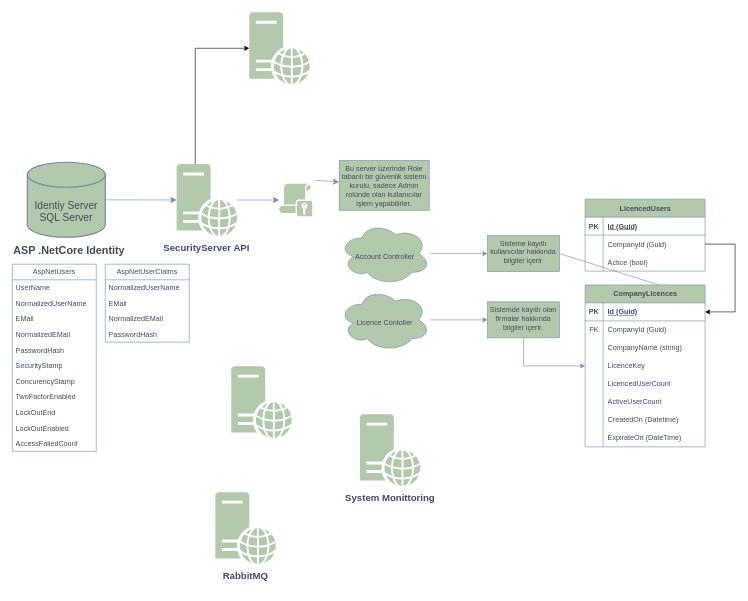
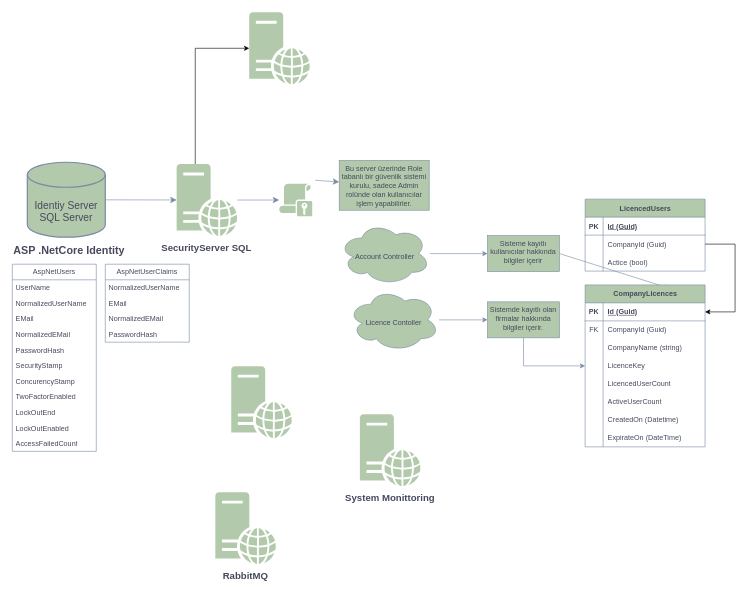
node "SecurityServer API": label "SecurityServer API" -> "SecurityServer SQL"
node "Licence Contoller": moved (385, 320) -> (394, 320)
